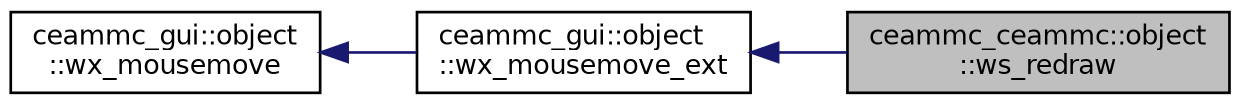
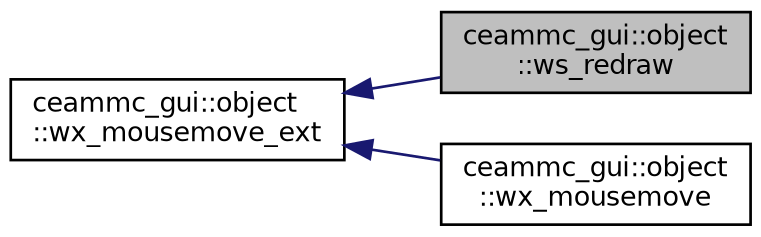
edge "ceammc_gui::object ::wx_mousemove_ext" -> "ceammc_gui::object ::wx_mousemove": reversed
node "ceammc_ceammc::object ::ws_redraw": label "ceammc_ceammc::object ::ws_redraw" -> "ceammc_gui::object ::ws_redraw"
